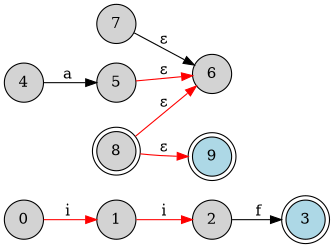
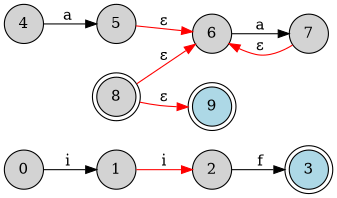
edge "6" -> "7": added, label "a"
edge "7" -> "6": color black -> red
edge "0" -> "1": color red -> black
